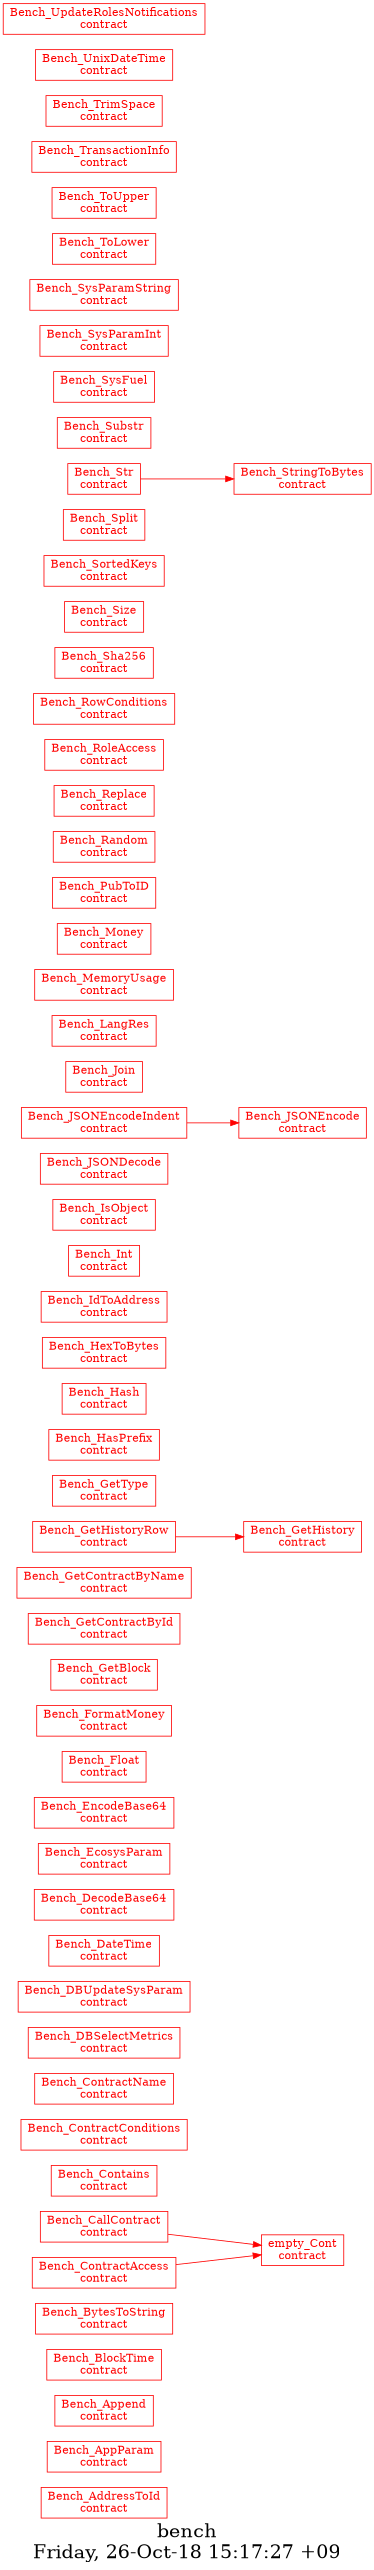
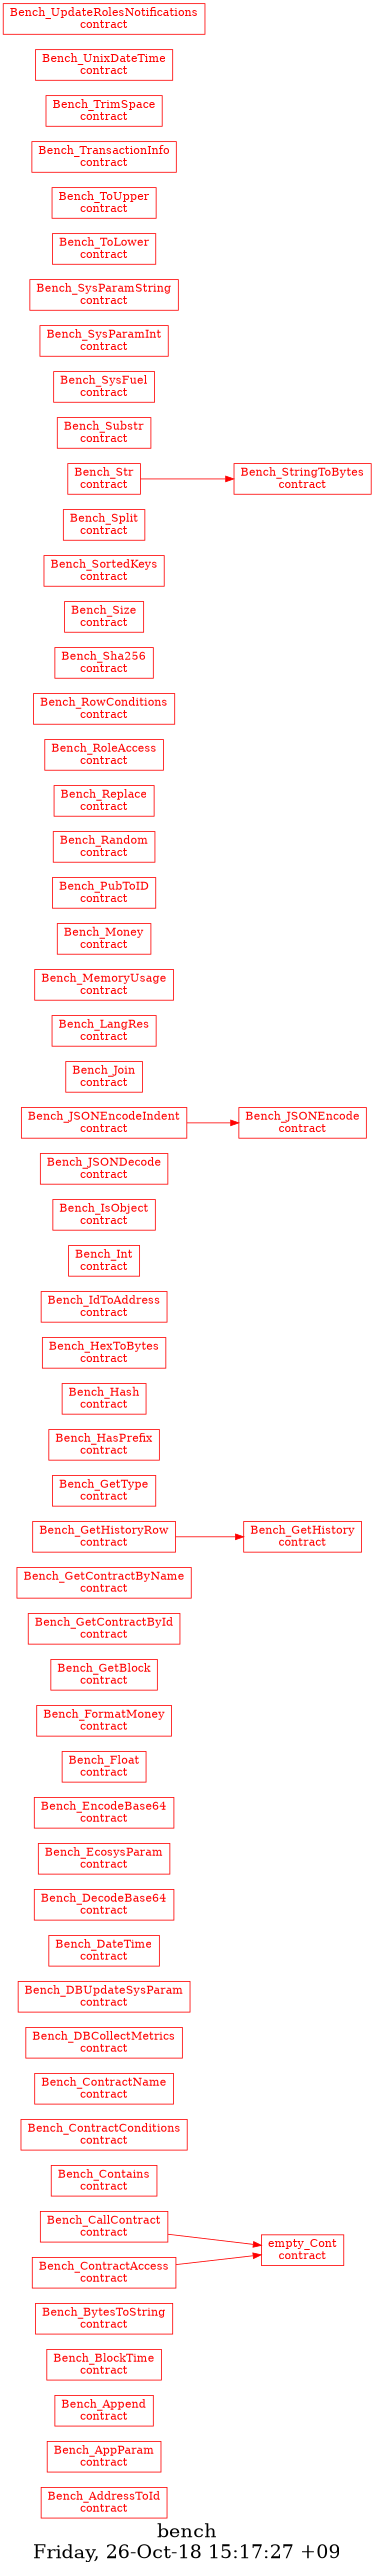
node "Bench_DBSelectMetrics contract": removed
node "Bench_DBCollectMetrics contract": added
